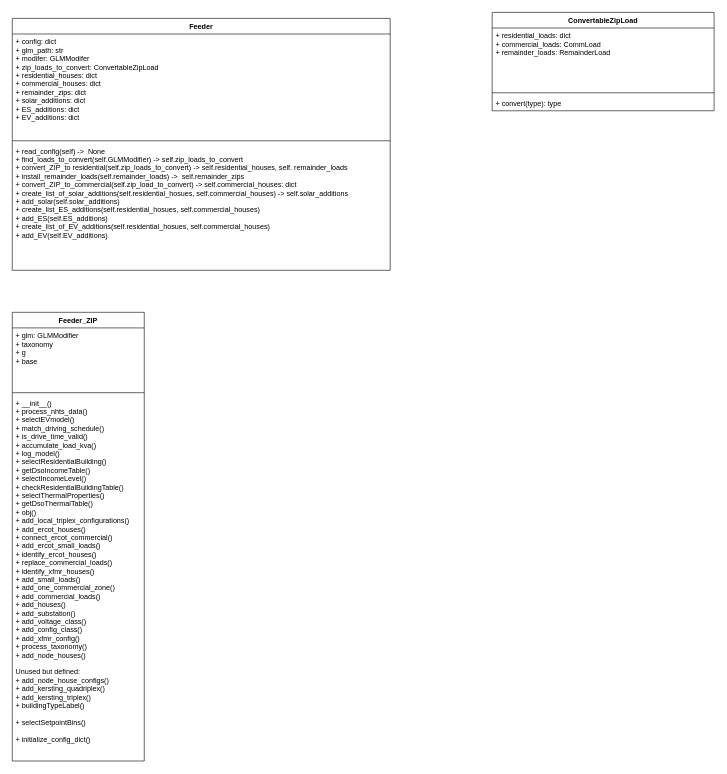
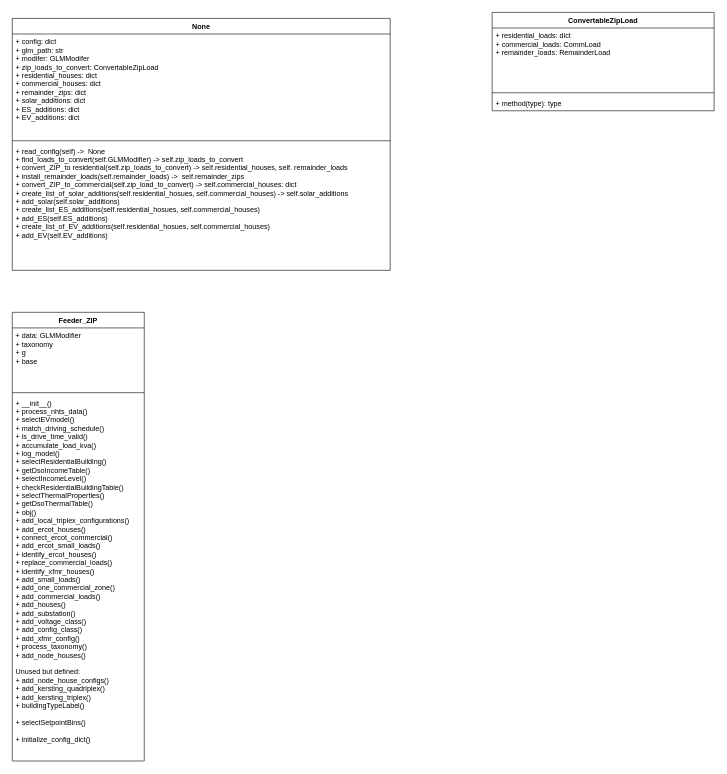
node "Feeder": label "Feeder" -> "None"
node "+ convert(type): type": label "+ convert(type): type" -> "+ method(type): type"
node "+ glm: GLMModifier + taxonomy + g + base": label "+ glm: GLMModifier + taxonomy + g + base" -> "+ data: GLMModifier + taxonomy + g + base"
